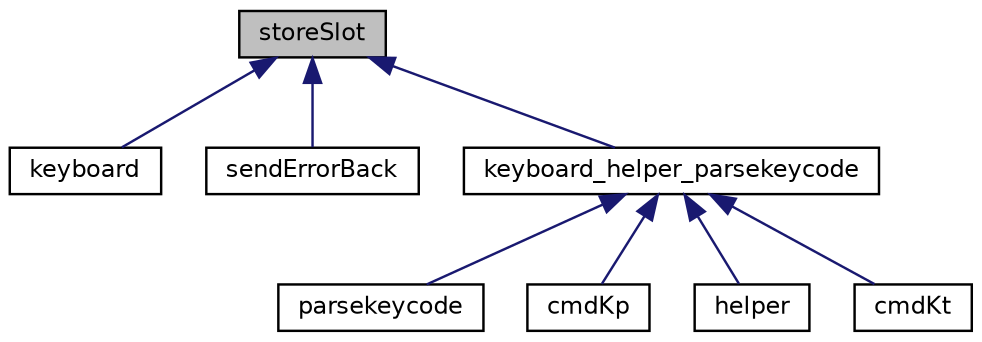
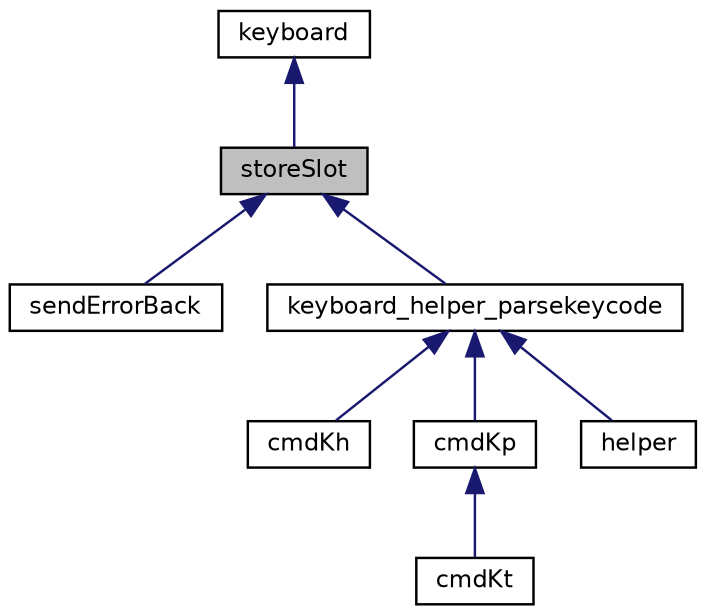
edge "keyboard" -> "storeSlot": reversed
edge "cmdKt" -> "keyboard_helper_parsekeycode": now "cmdKt" -> "cmdKp"
node "parsekeycode": label "parsekeycode" -> "cmdKh"
